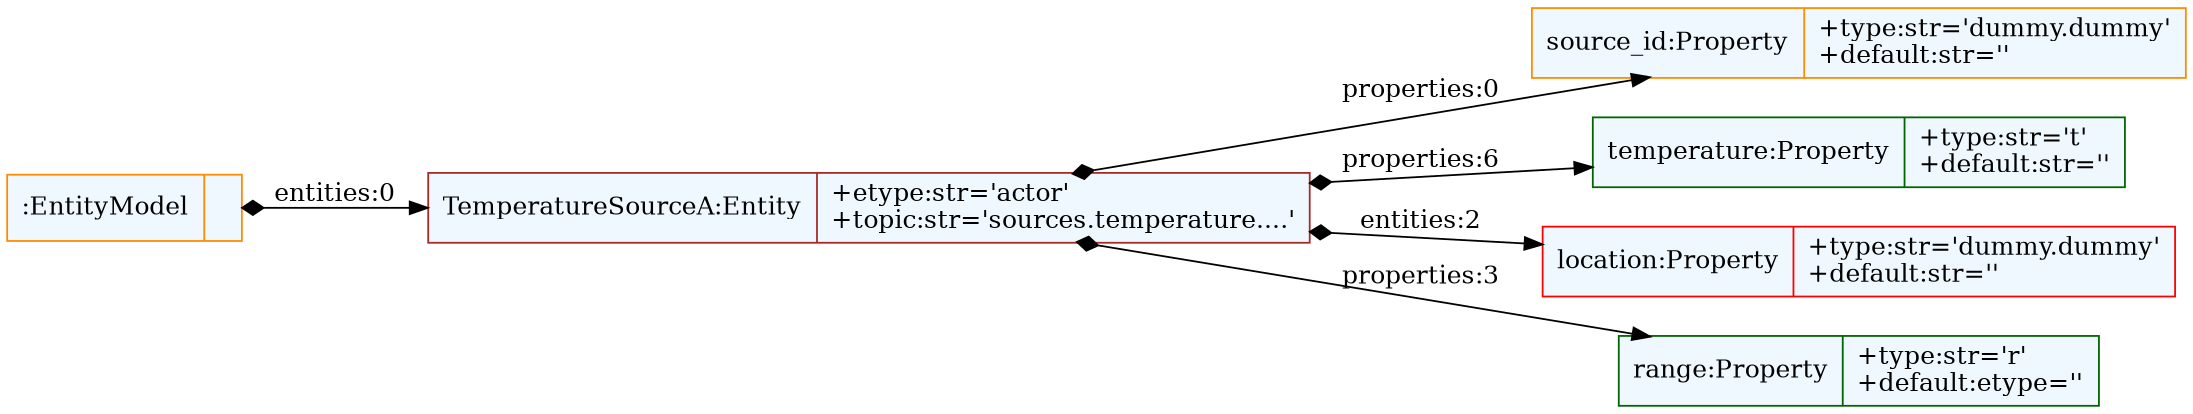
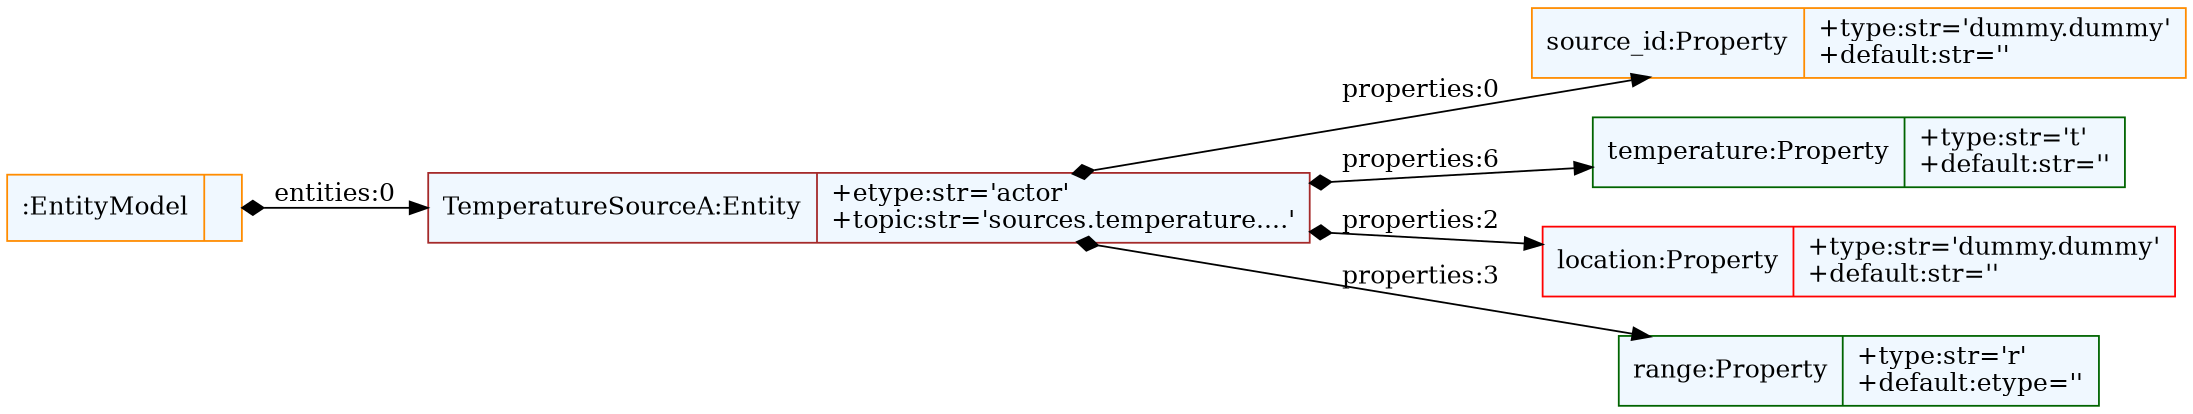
edge "TemperatureSourceA:Entity" -- "location:Property": label "entities:2" -> "properties:2"
